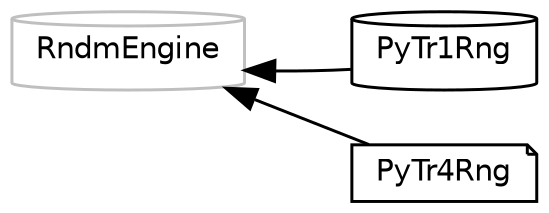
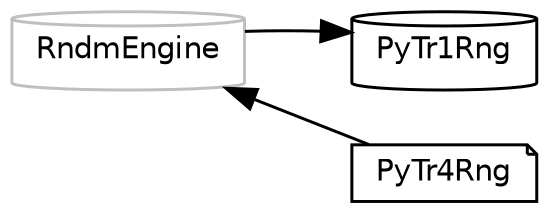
edge "PyTr1Rng" -> "RndmEngine": reversed
